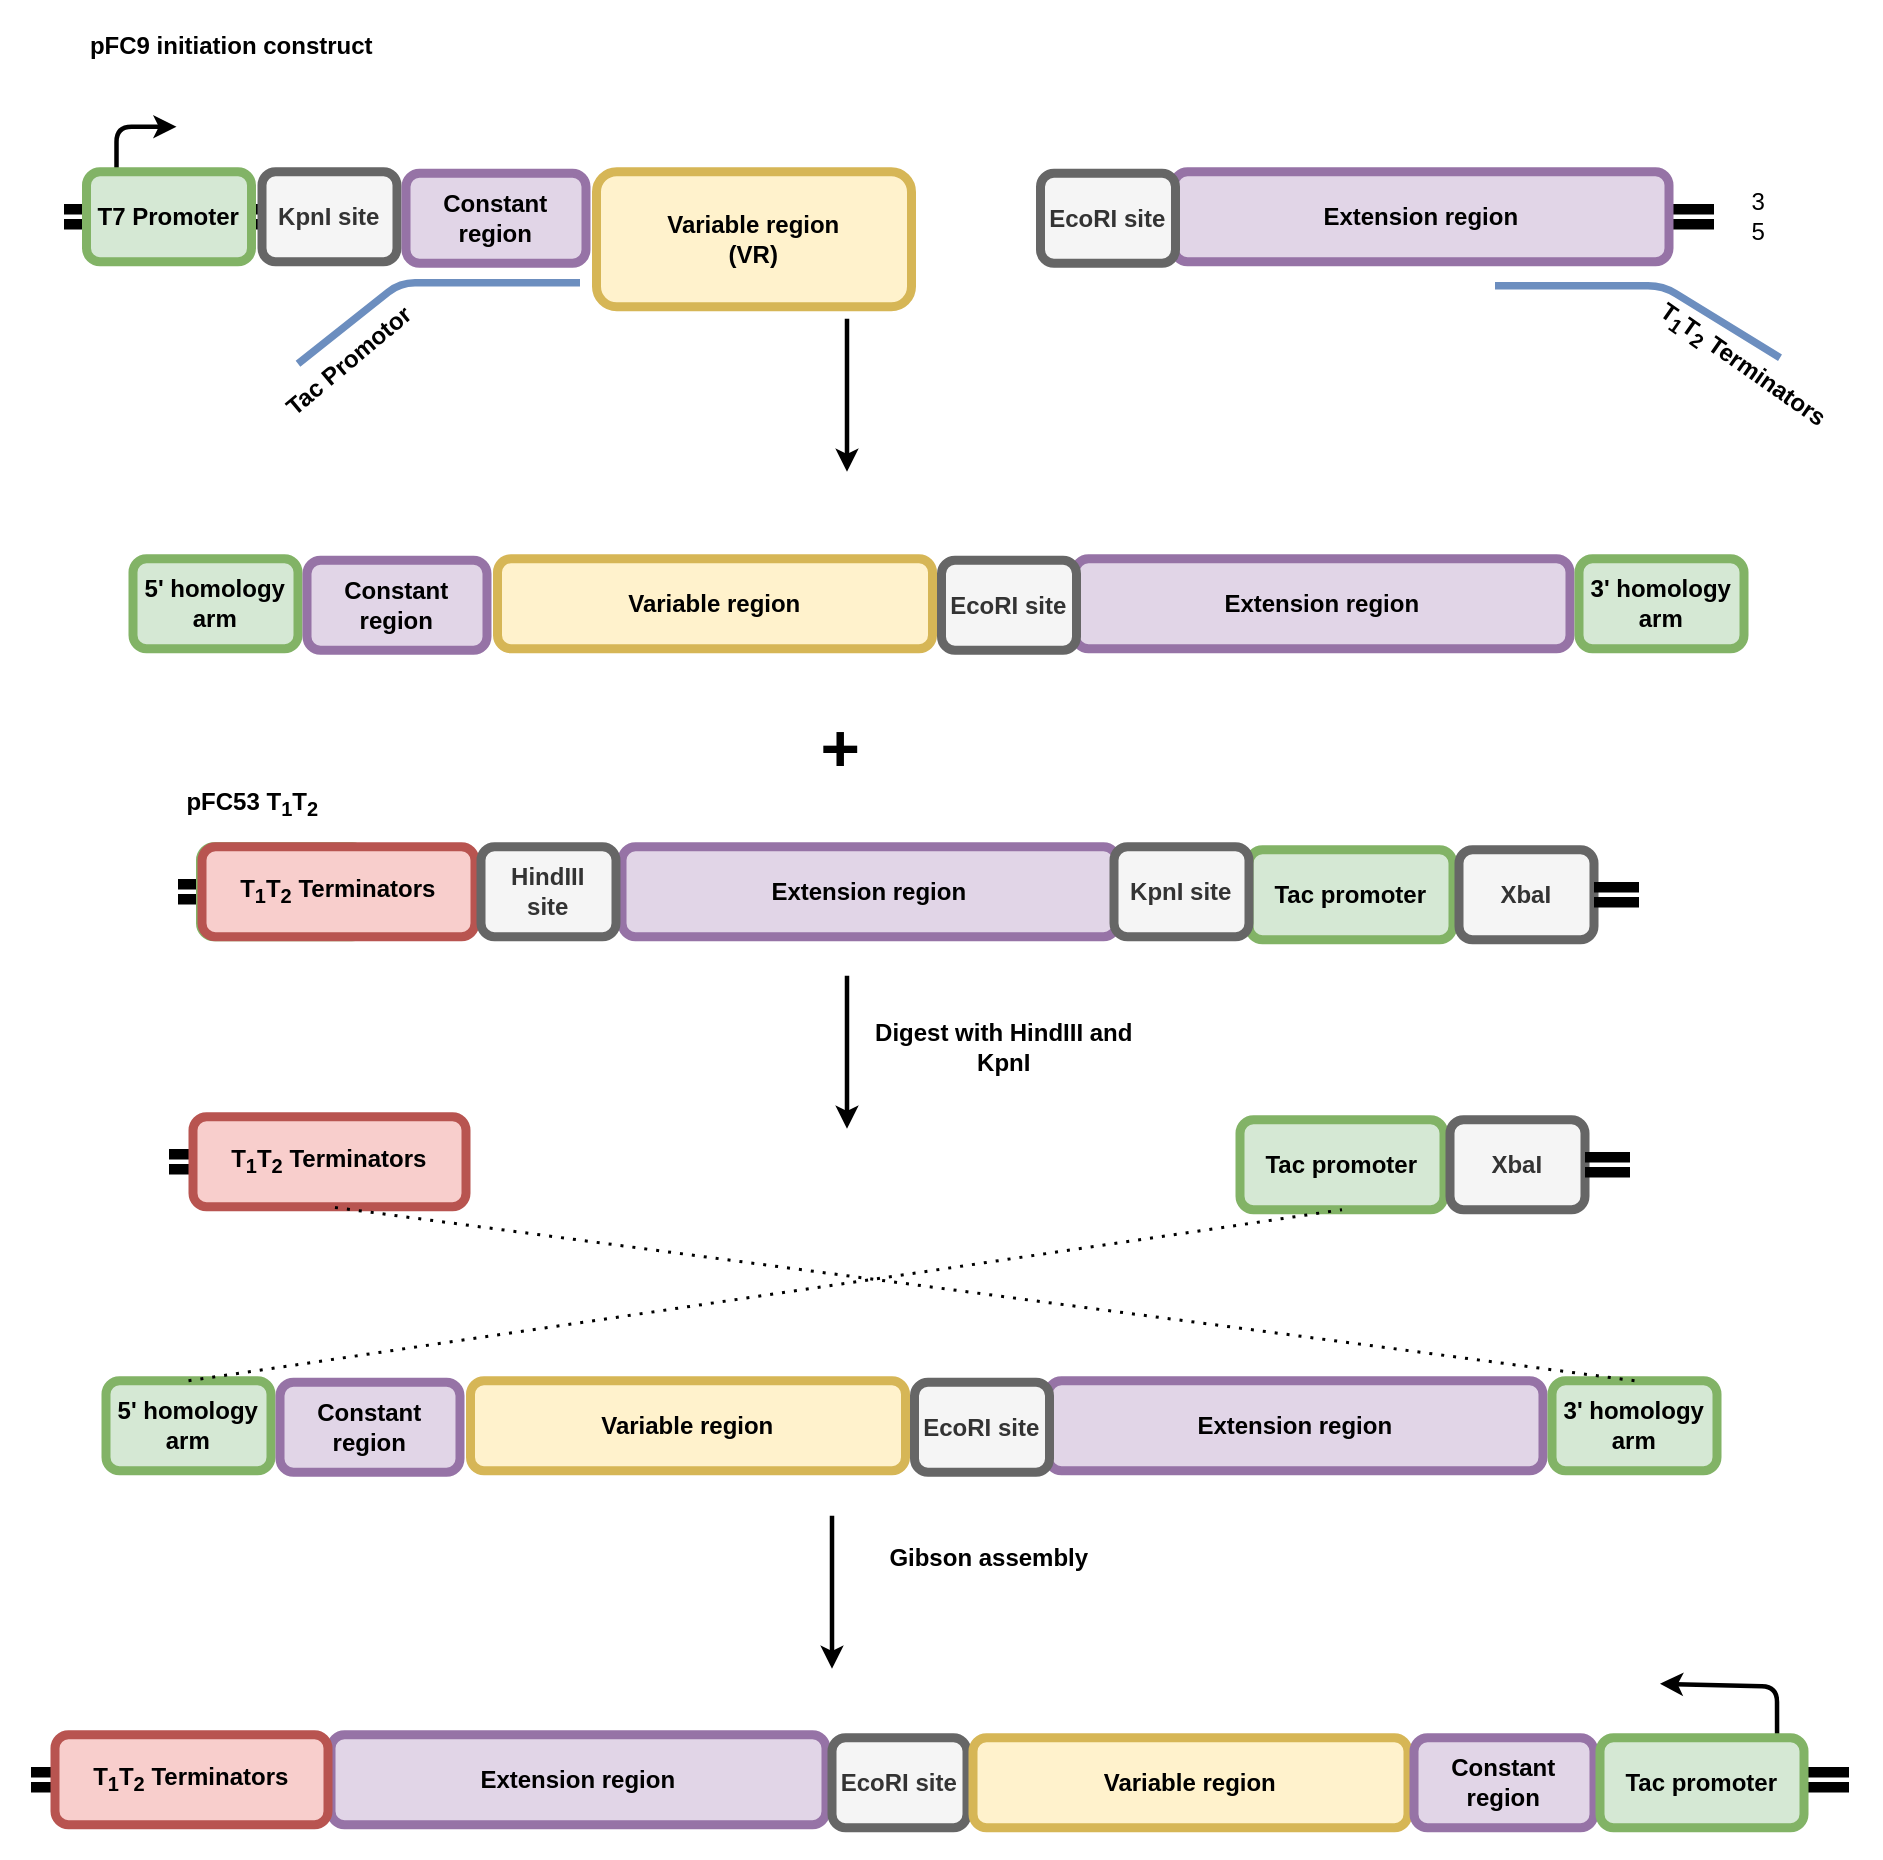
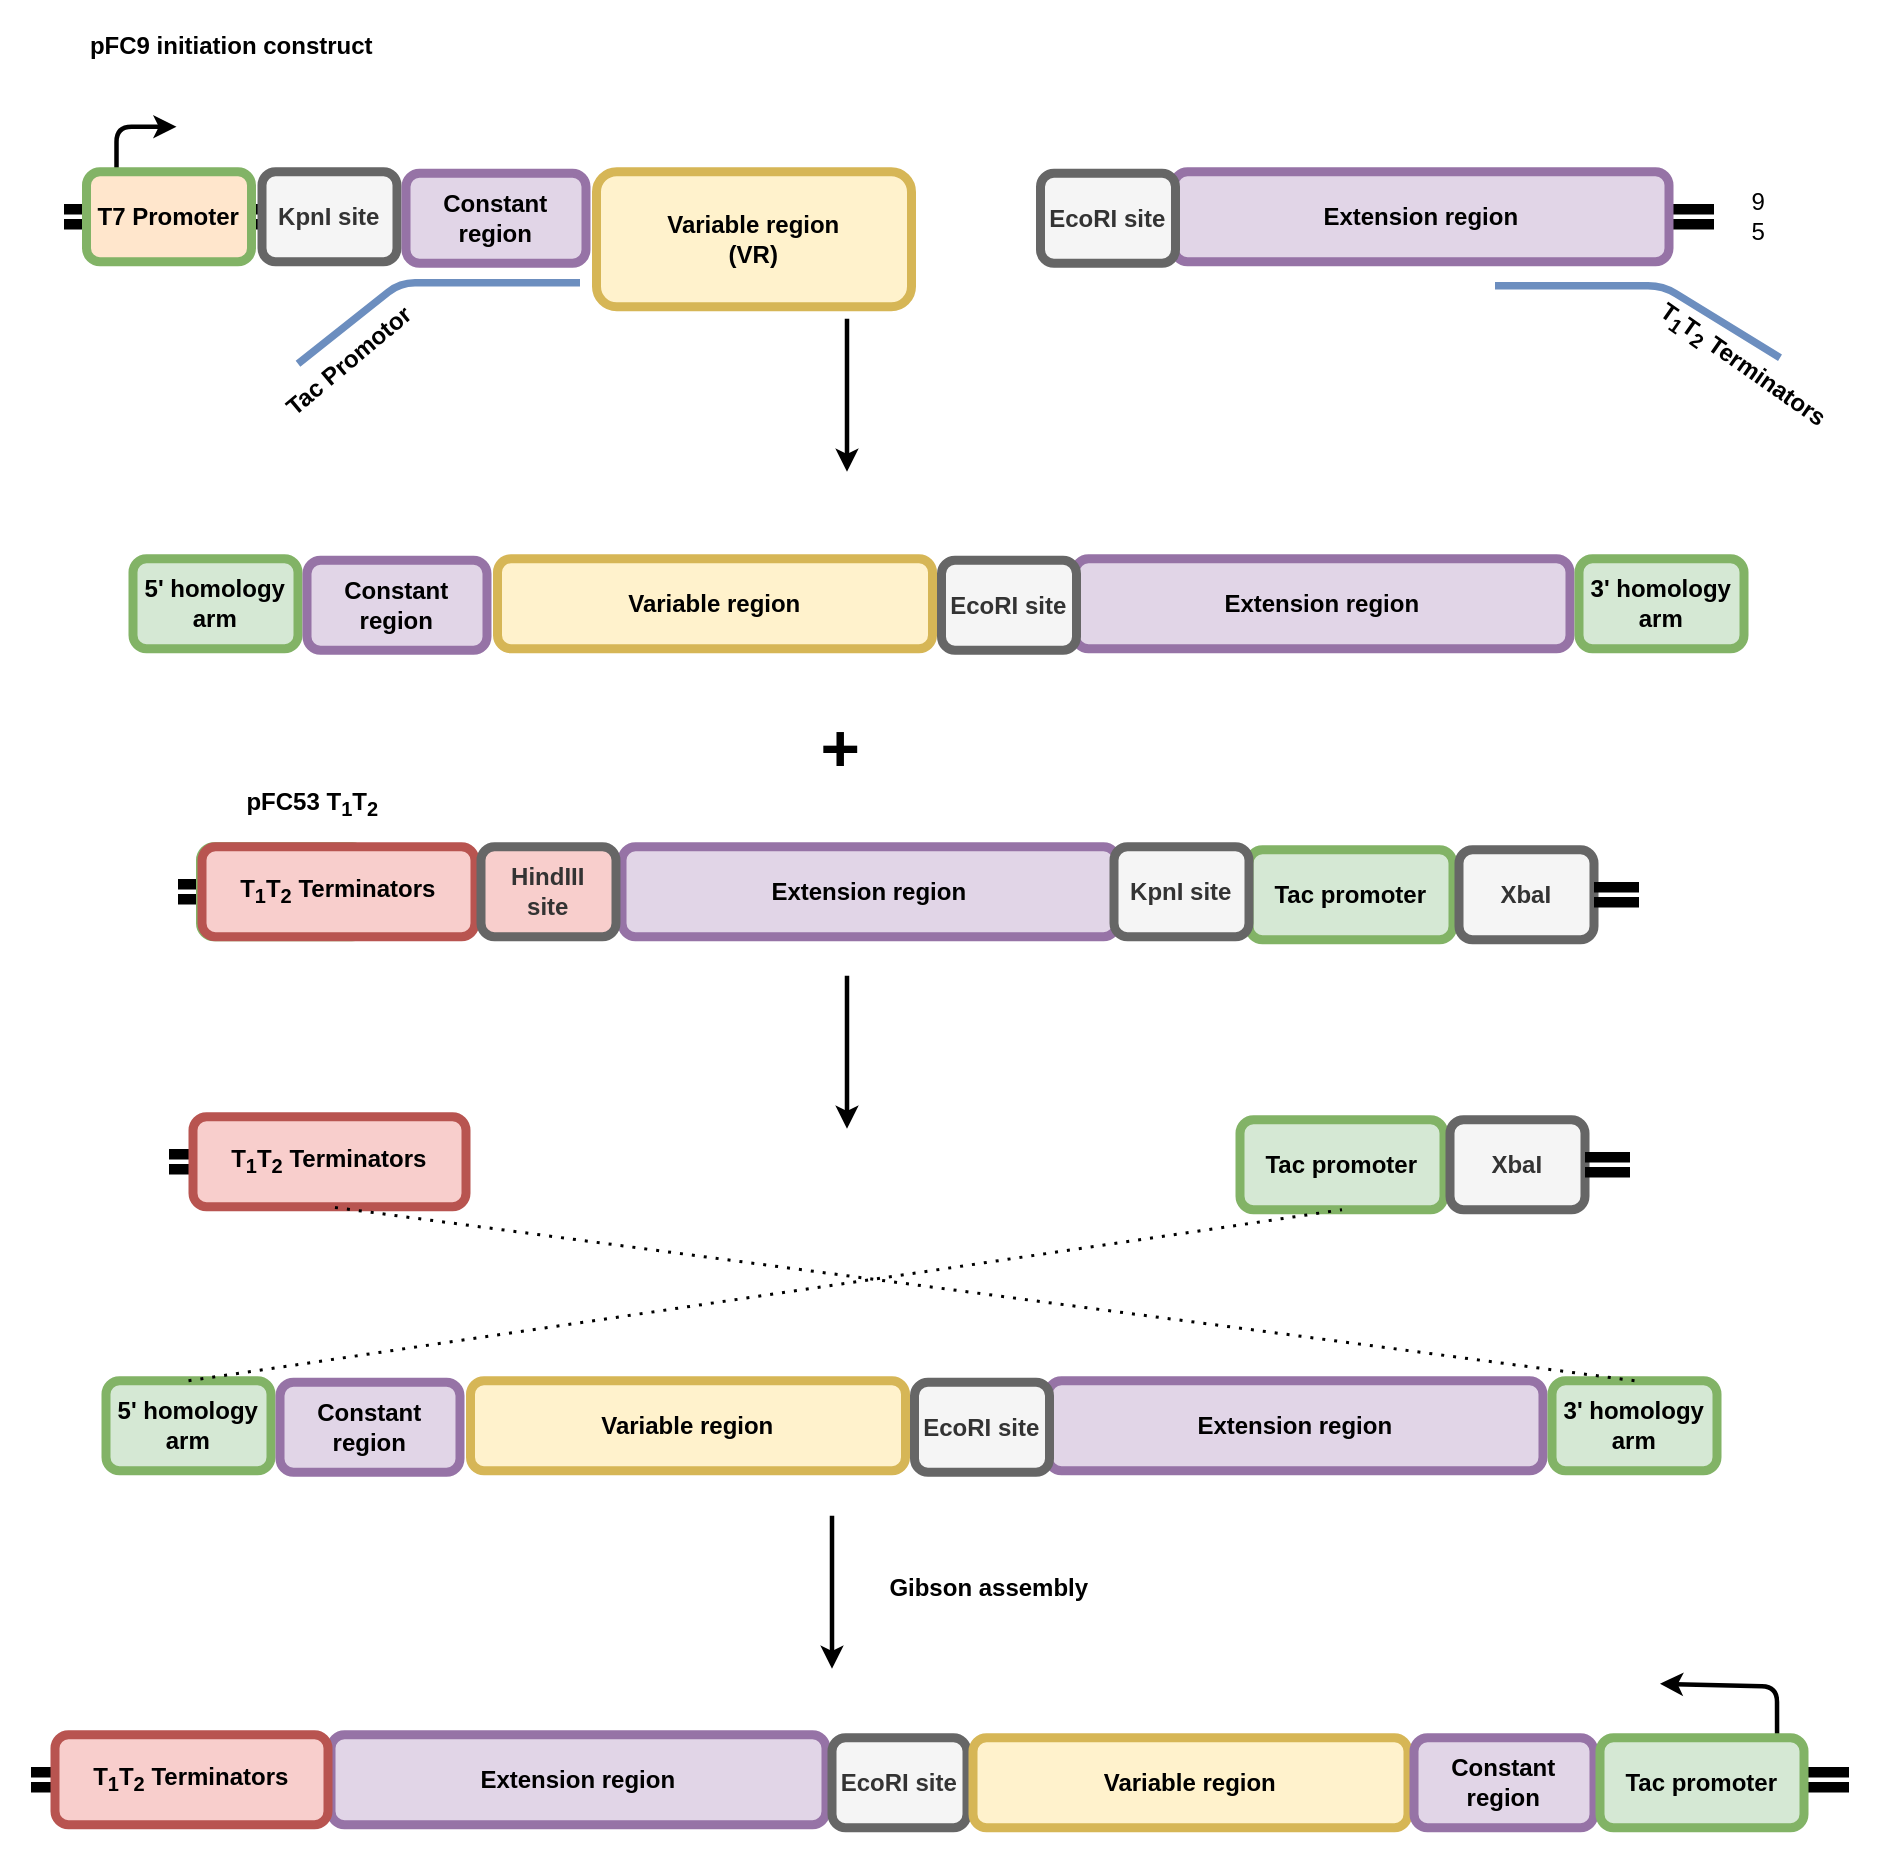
node "3": label "3" -> "9"
node "T7 Promoter": fillcolor #d5e8d4 -> #ffe6cc
node "pFC53 T1T2": moved (253, 805) -> (313, 805)
node "HindIII site": fillcolor #f5f5f5 -> #f8cecc
node "Digest with HindIII and KpnI": removed
node "Gibson assembly": moved (989, 1558) -> (989, 1588)
